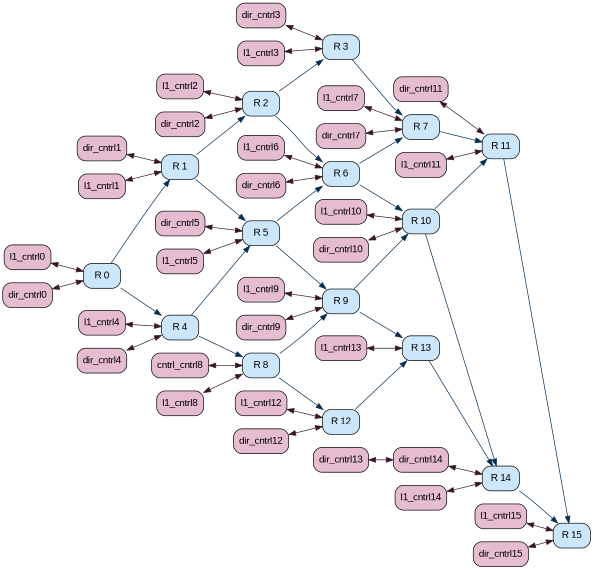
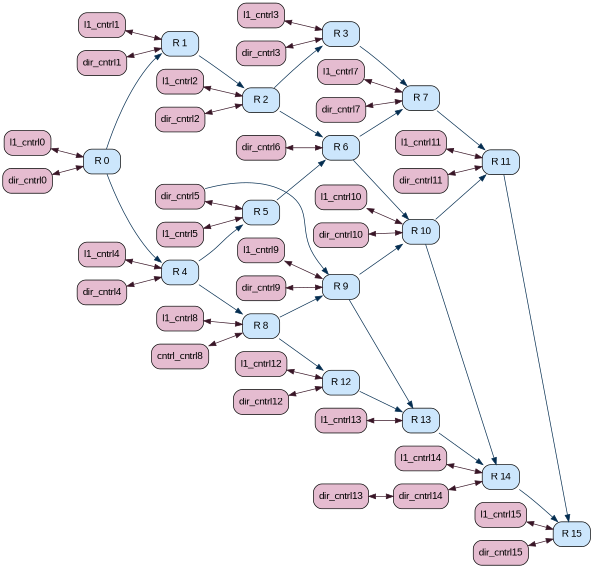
node "l1_cntrl6": removed
edge "R 1" -- "R 5": removed
edge "R 5" -- "R 9": now "dir_cntrl5" -- "R 9"
